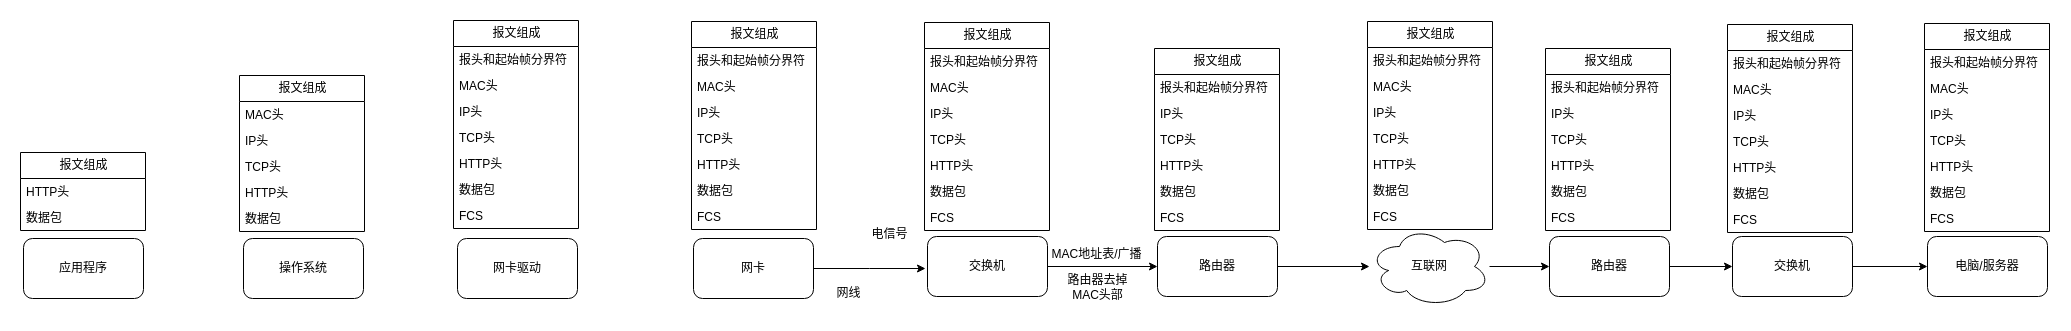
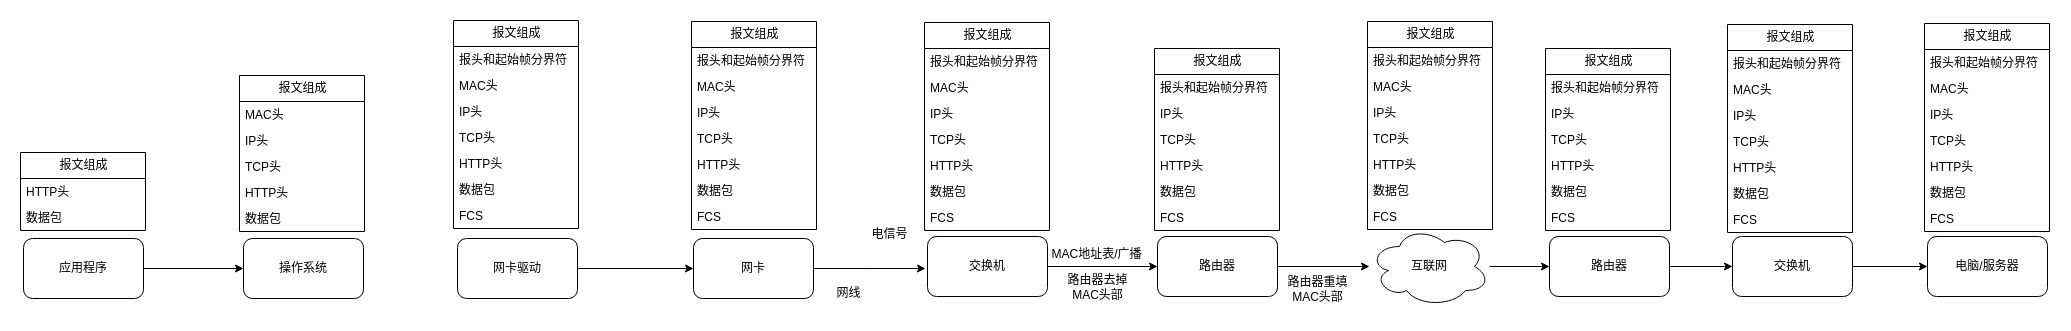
edge "应用程序" -> "操作系统": added
edge "网卡驱动" -> "网卡": added
node "路由器重填 MAC头部": added
